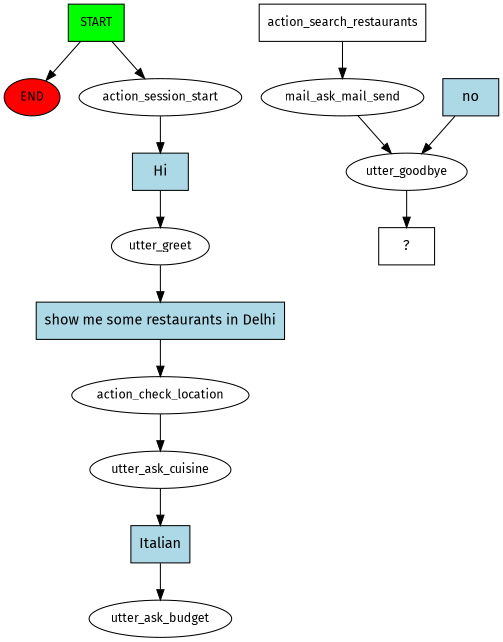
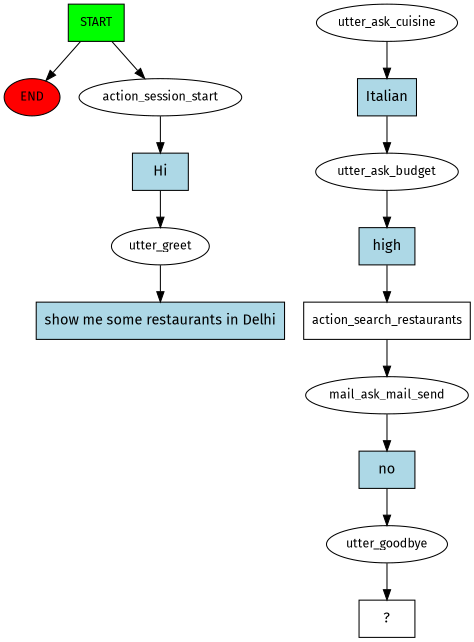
edge "mail_ask_mail_send" -> "utter_goodbye": now "mail_ask_mail_send" -> "no"
node "high": added
node "action_check_location": removed
